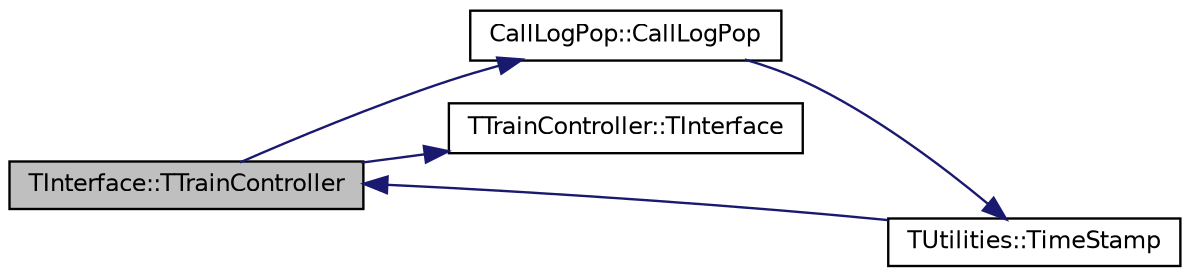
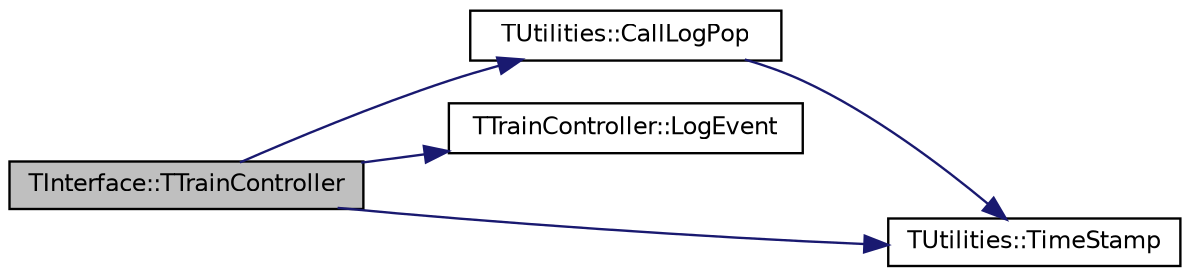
node "CallLogPop::CallLogPop": label "CallLogPop::CallLogPop" -> "TUtilities::CallLogPop"
node "TTrainController::TInterface": label "TTrainController::TInterface" -> "TTrainController::LogEvent"
edge "TUtilities::TimeStamp" -> "TInterface::TTrainController": reversed
